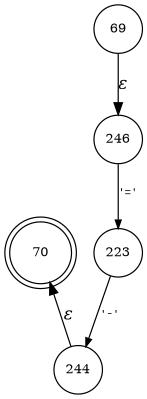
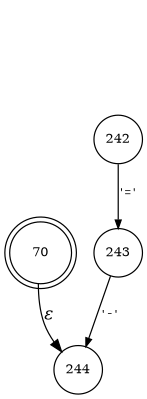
node "69": removed
node "246": label "246" -> "242"
node "223": label "223" -> "243"
edge "244" -> "70": reversed
